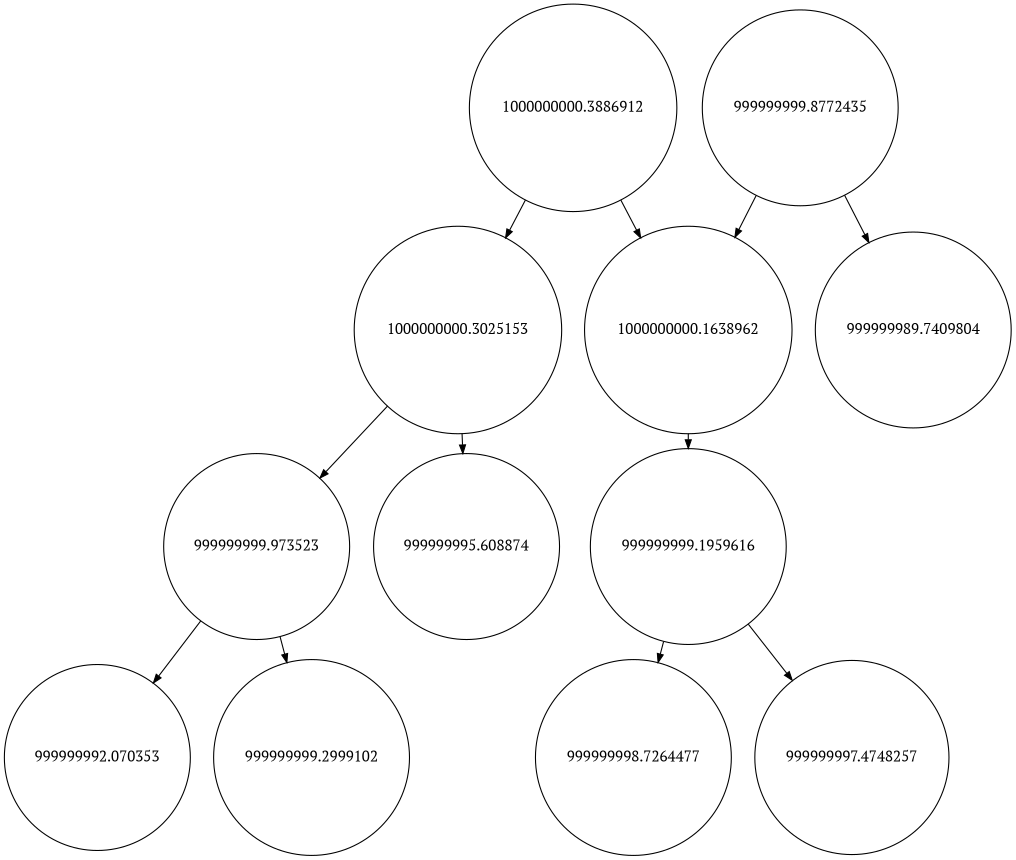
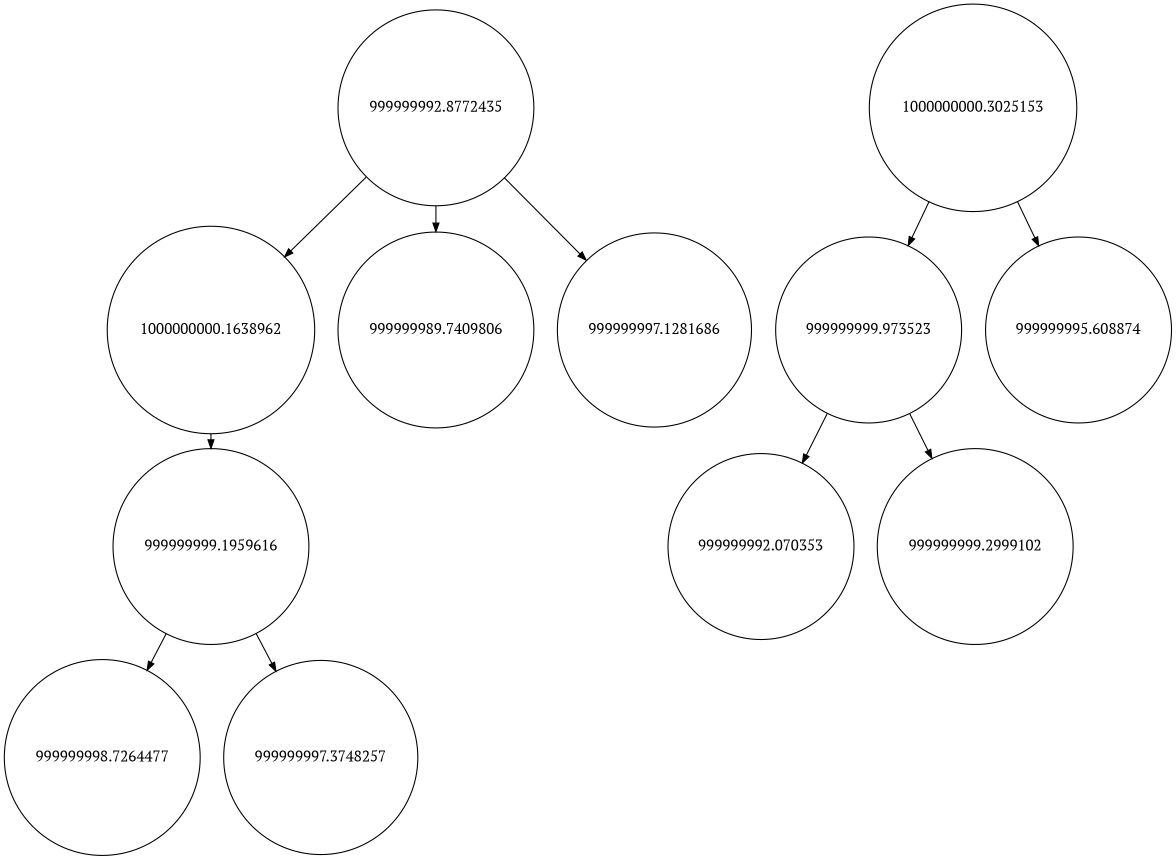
node "1000000000.3886912": removed
node "999999999.8772435": label "999999999.8772435" -> "999999992.8772435"
node "999999997.1281686": added
node "999999989.7409804": label "999999989.7409804" -> "999999989.7409806"
node "999999997.4748257": label "999999997.4748257" -> "999999997.3748257"
